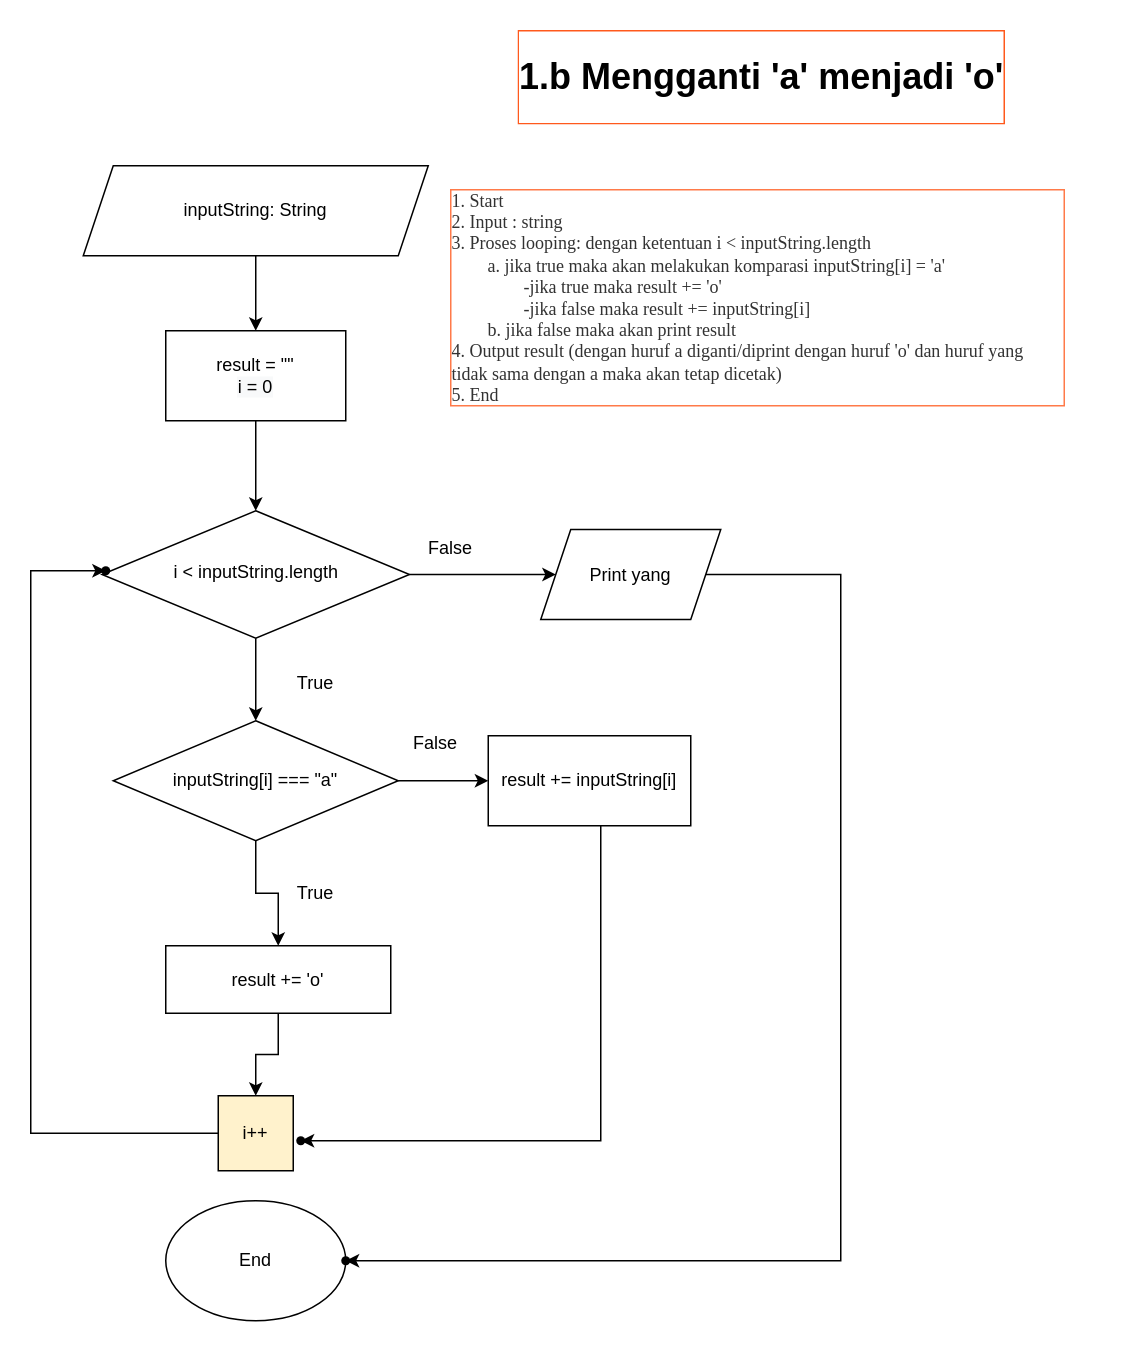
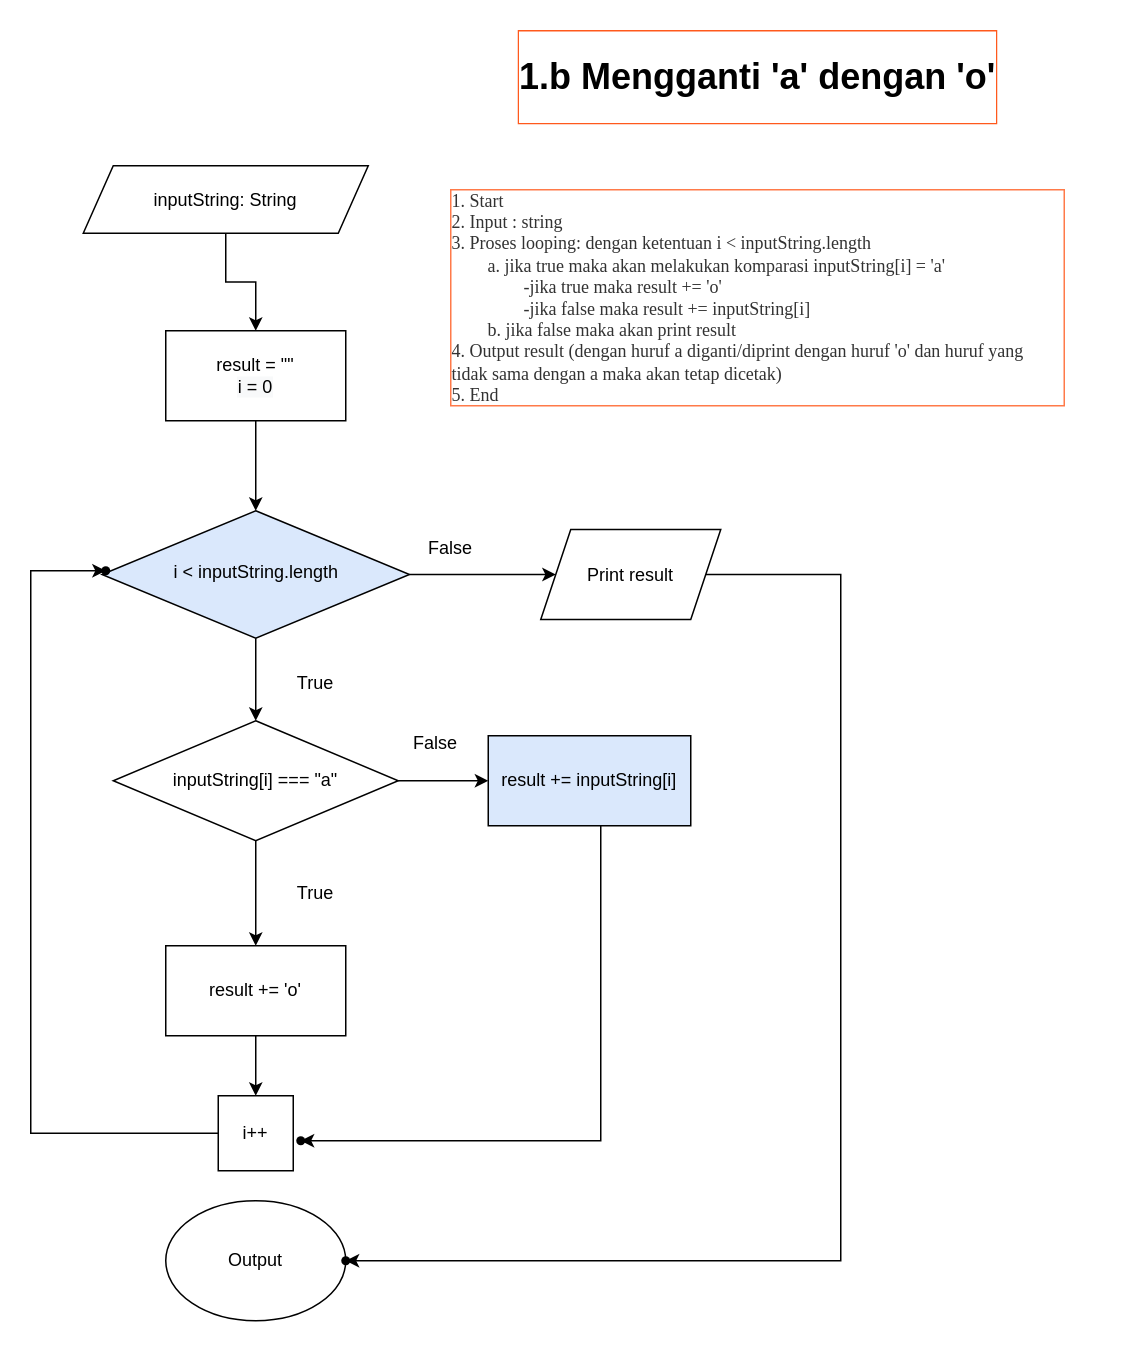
node "1.b Mengganti 'a' menjadi 'o'": label "1.b Mengganti 'a' menjadi 'o'" -> "1.b Mengganti 'a' dengan 'o'"
node "inputString: String": size 345x90 -> 285x68
node "i < inputString.length": fillcolor #ffffff -> #dae8fc
node "Print yang": label "Print yang" -> "Print result"
node "result += inputString[i]": fillcolor #ffffff -> #dae8fc
node "result += 'o'": size 225x68 -> 180x90
node "i++": fillcolor #fff2cc -> #ffffff
node "End": label "End" -> "Output"
